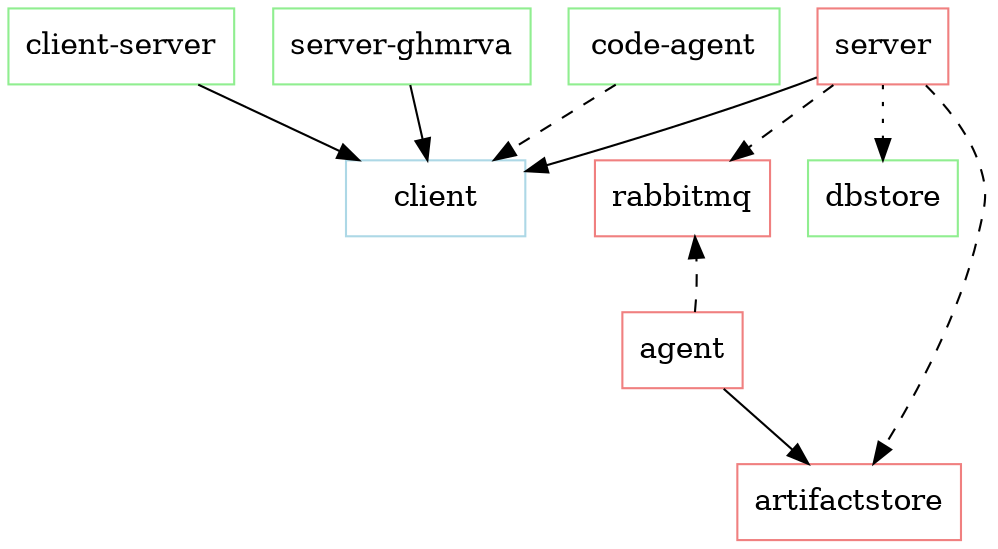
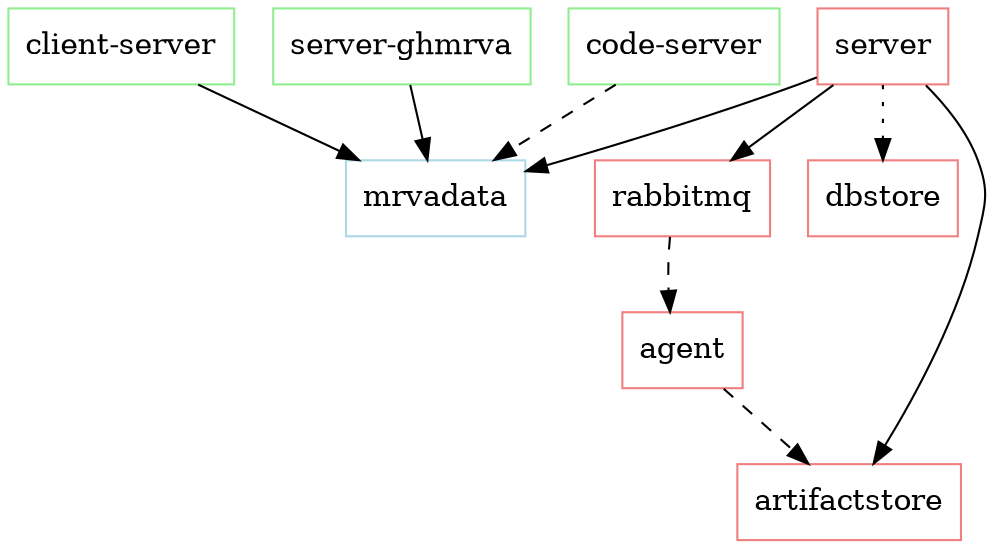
node "code-agent": label "code-agent" -> "code-server"
edge "server" -> "rabbitmq": style dashed -> solid
node "client": label "client" -> "mrvadata"
node "dbstore": color lightgreen -> lightcoral
edge "server" -> "artifactstore": style dashed -> solid
edge "agent" -> "rabbitmq": reversed
edge "agent" -> "artifactstore": style solid -> dashed
